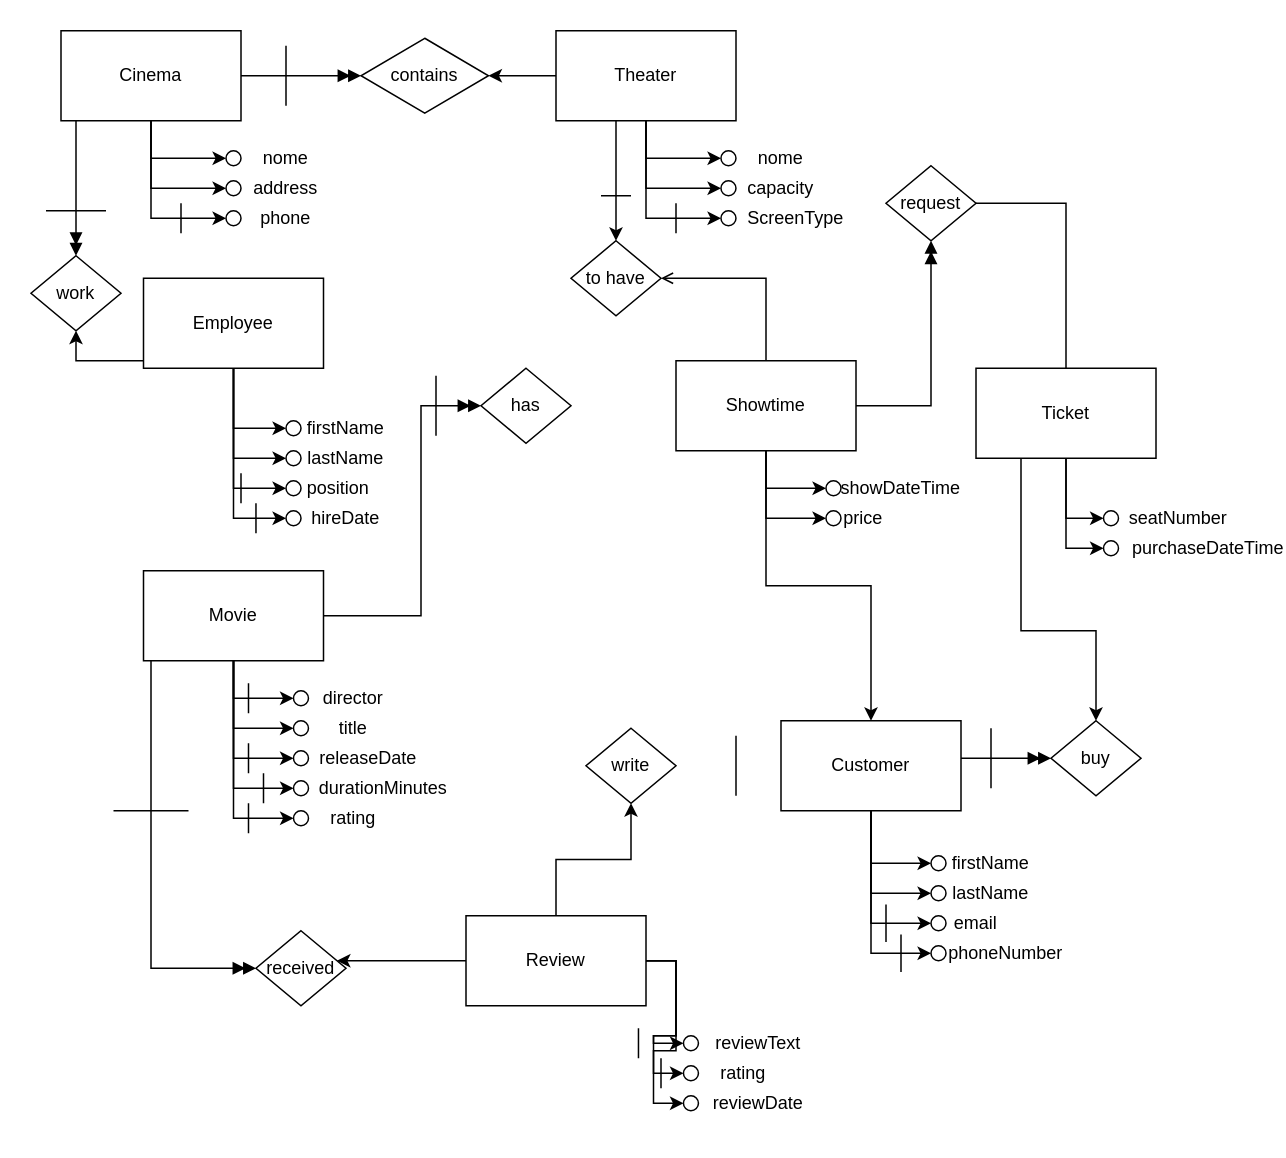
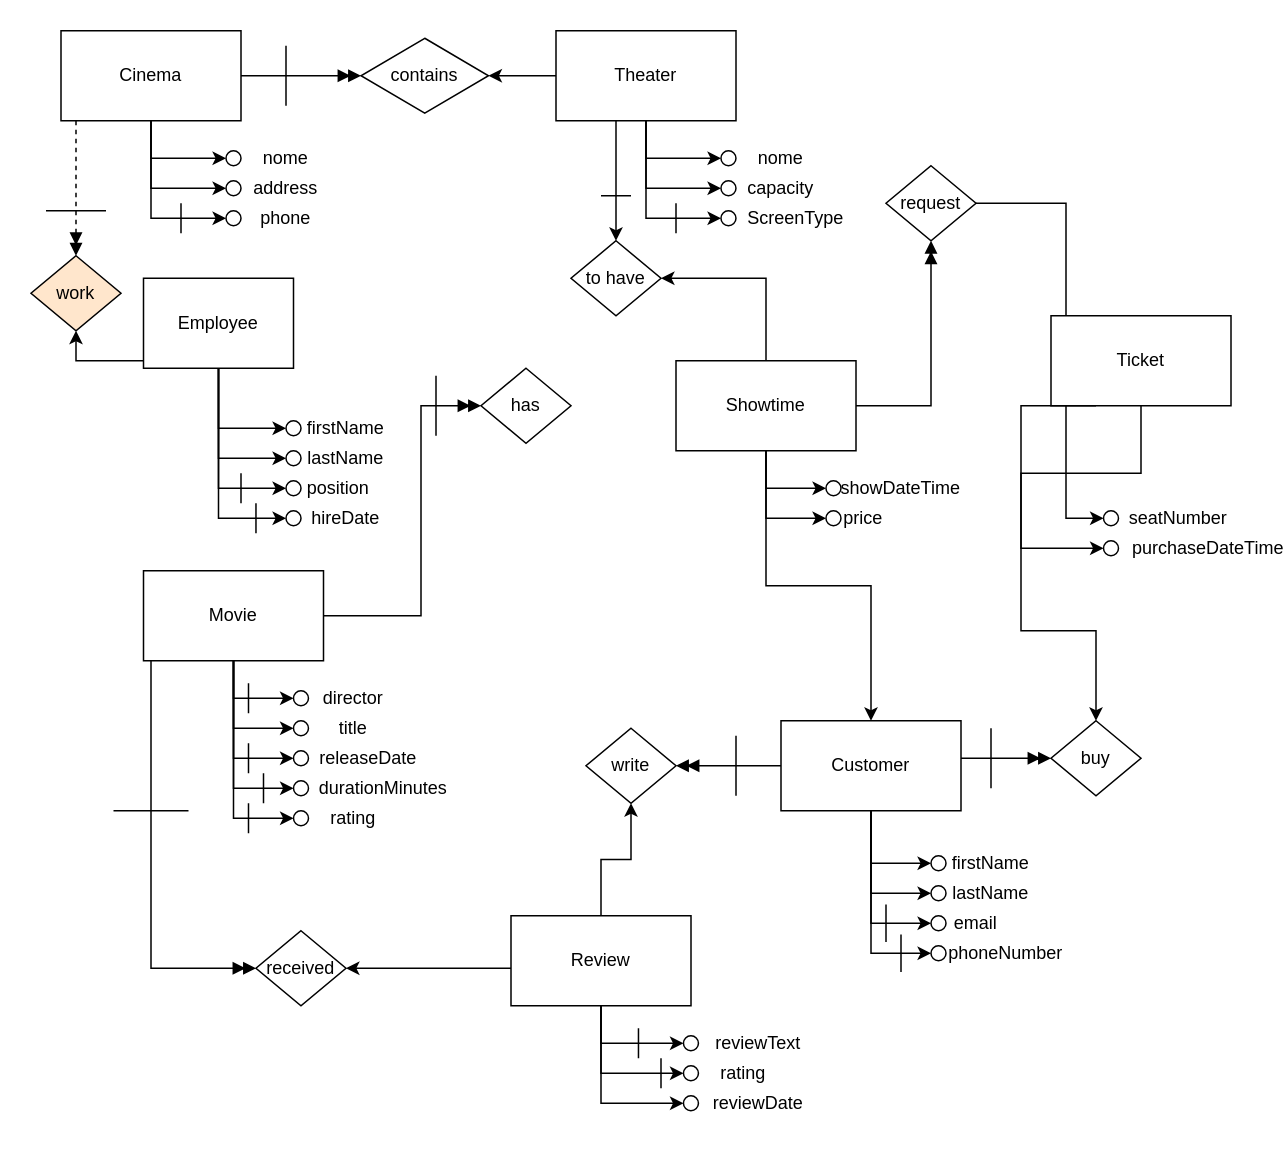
edge "Cinema" -> "work": style solid -> dashed
edge "Showtime" -> "to have": arrowhead open -> classic
node "work": fillcolor #ffffff -> #ffe6cc
node "Employee": size 180x90 -> 150x90
node "Ticket": moved (1066, 413) -> (1141, 361)
edge "Customer" -> "write": added
node "Review": moved (556, 961) -> (601, 961)
